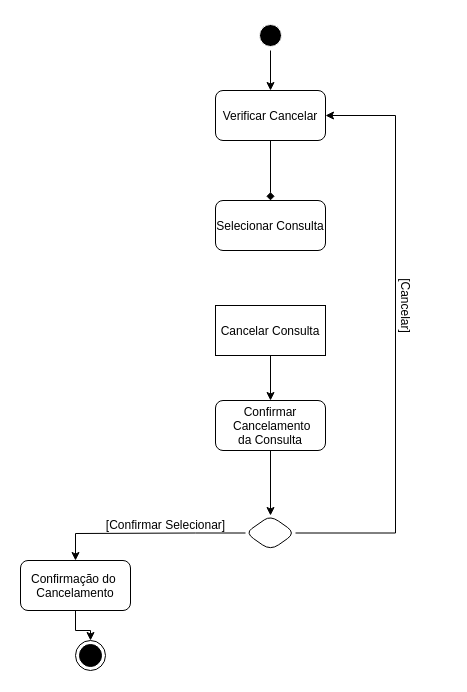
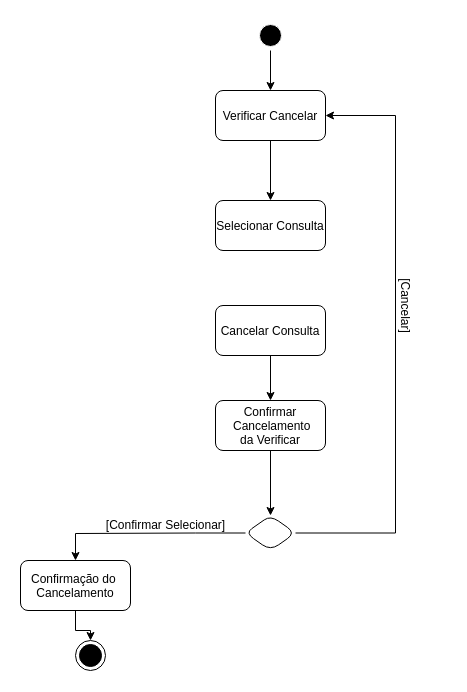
edge "Verificar Cancelar" -> "Selecionar Consulta": arrowhead diamond -> classic
node "Cancelar Consulta": shape rectangle -> rounded rectangle
node "Confirmar Cancelamento da Consulta": label "Confirmar Cancelamento da Consulta" -> "Confirmar Cancelamento da Verificar"
